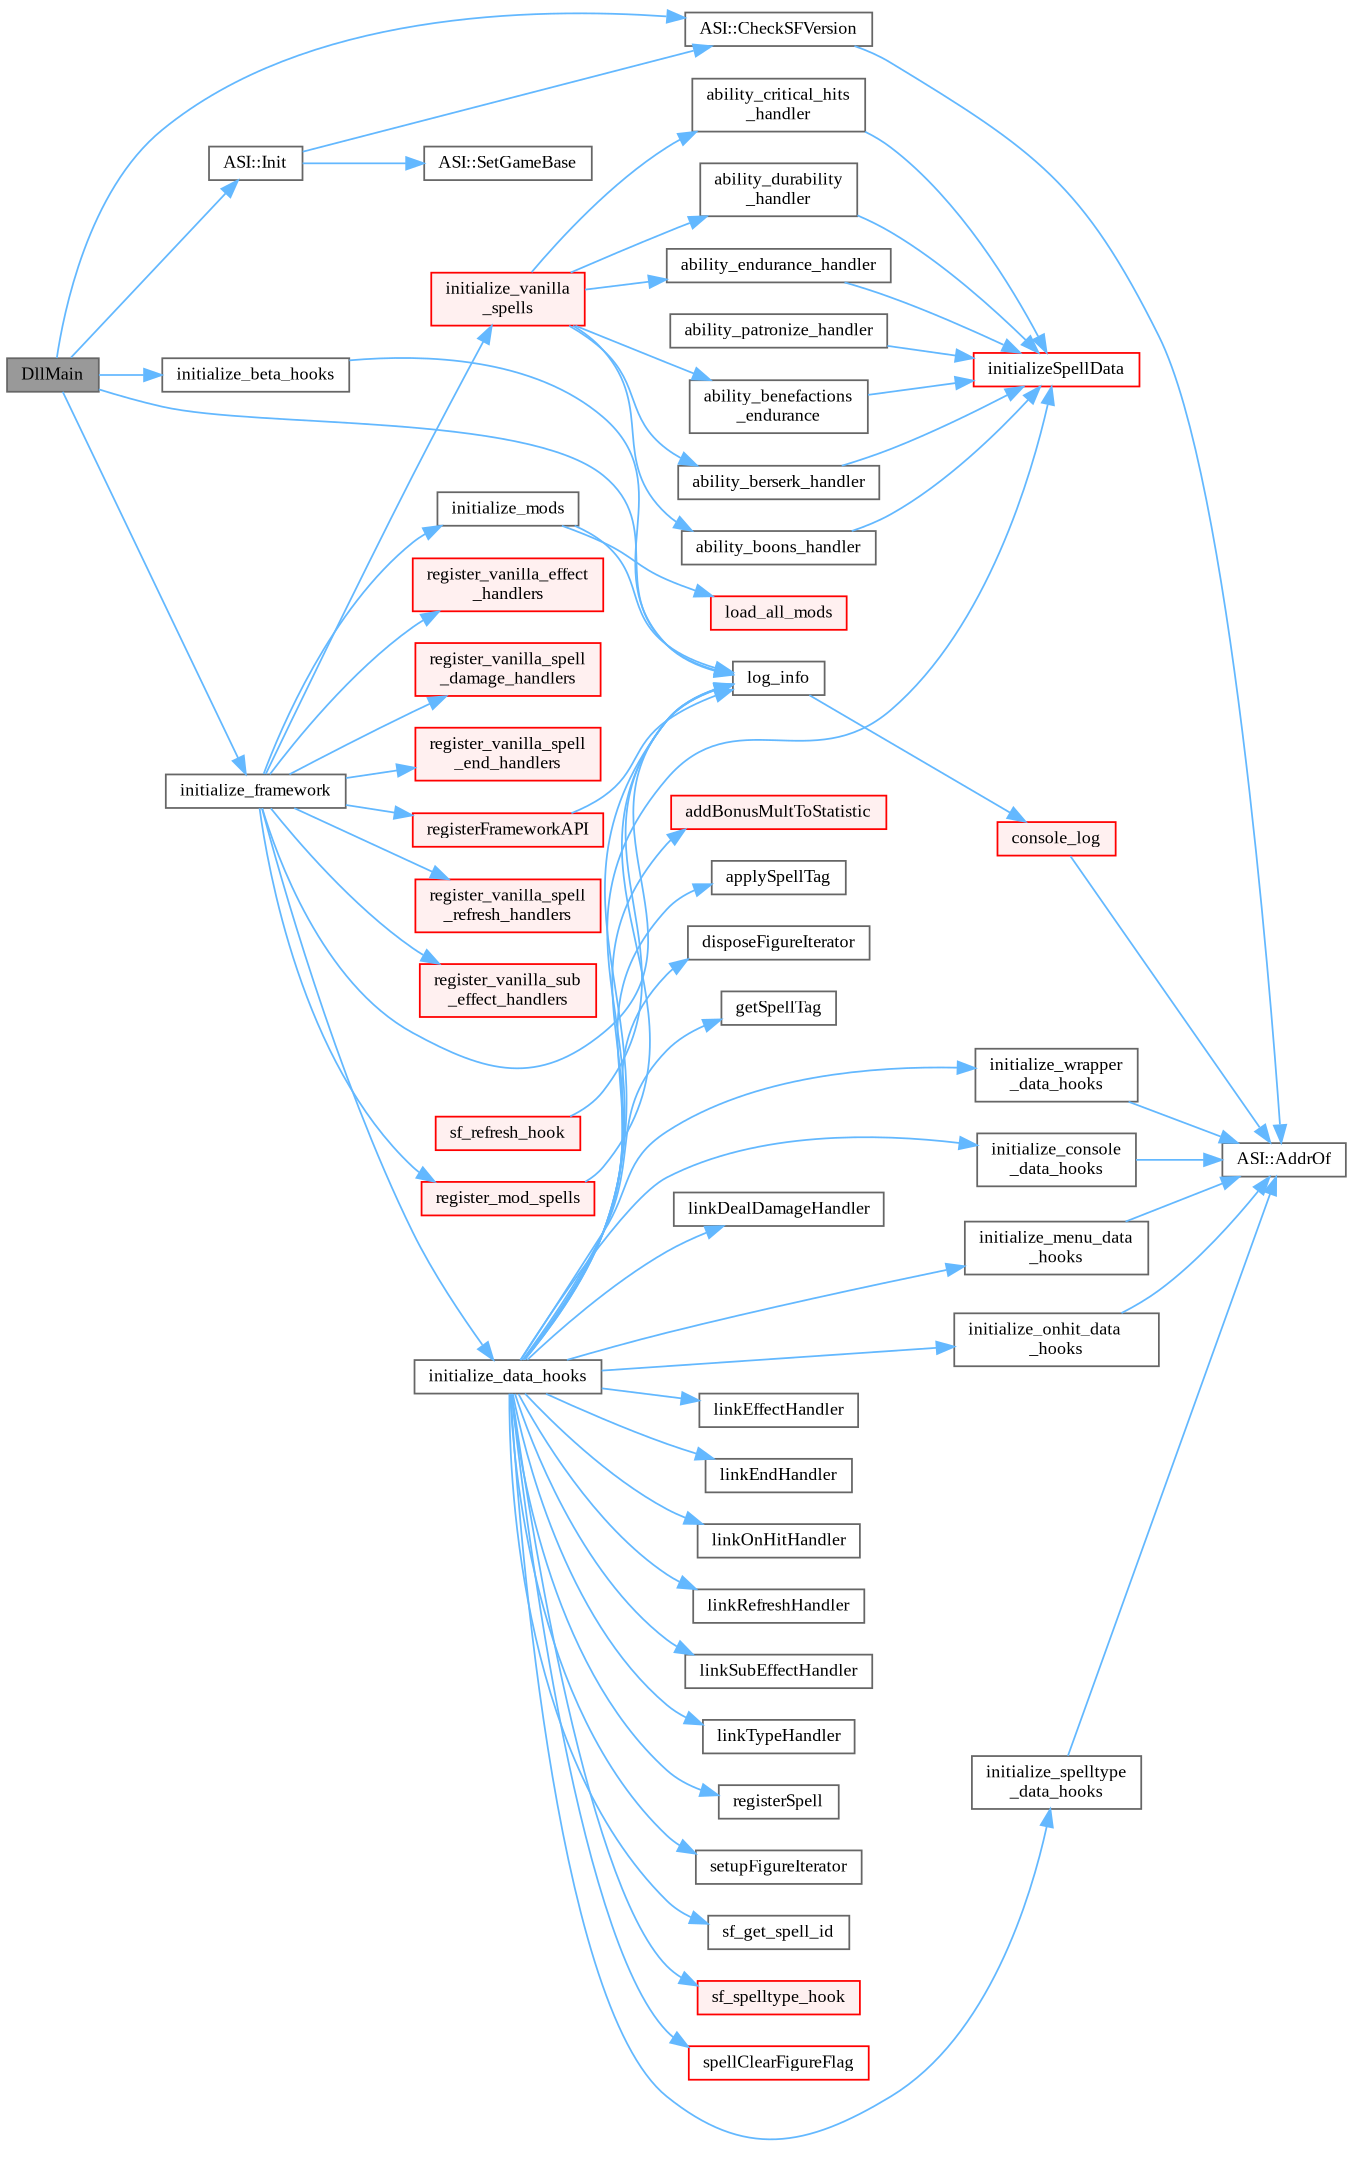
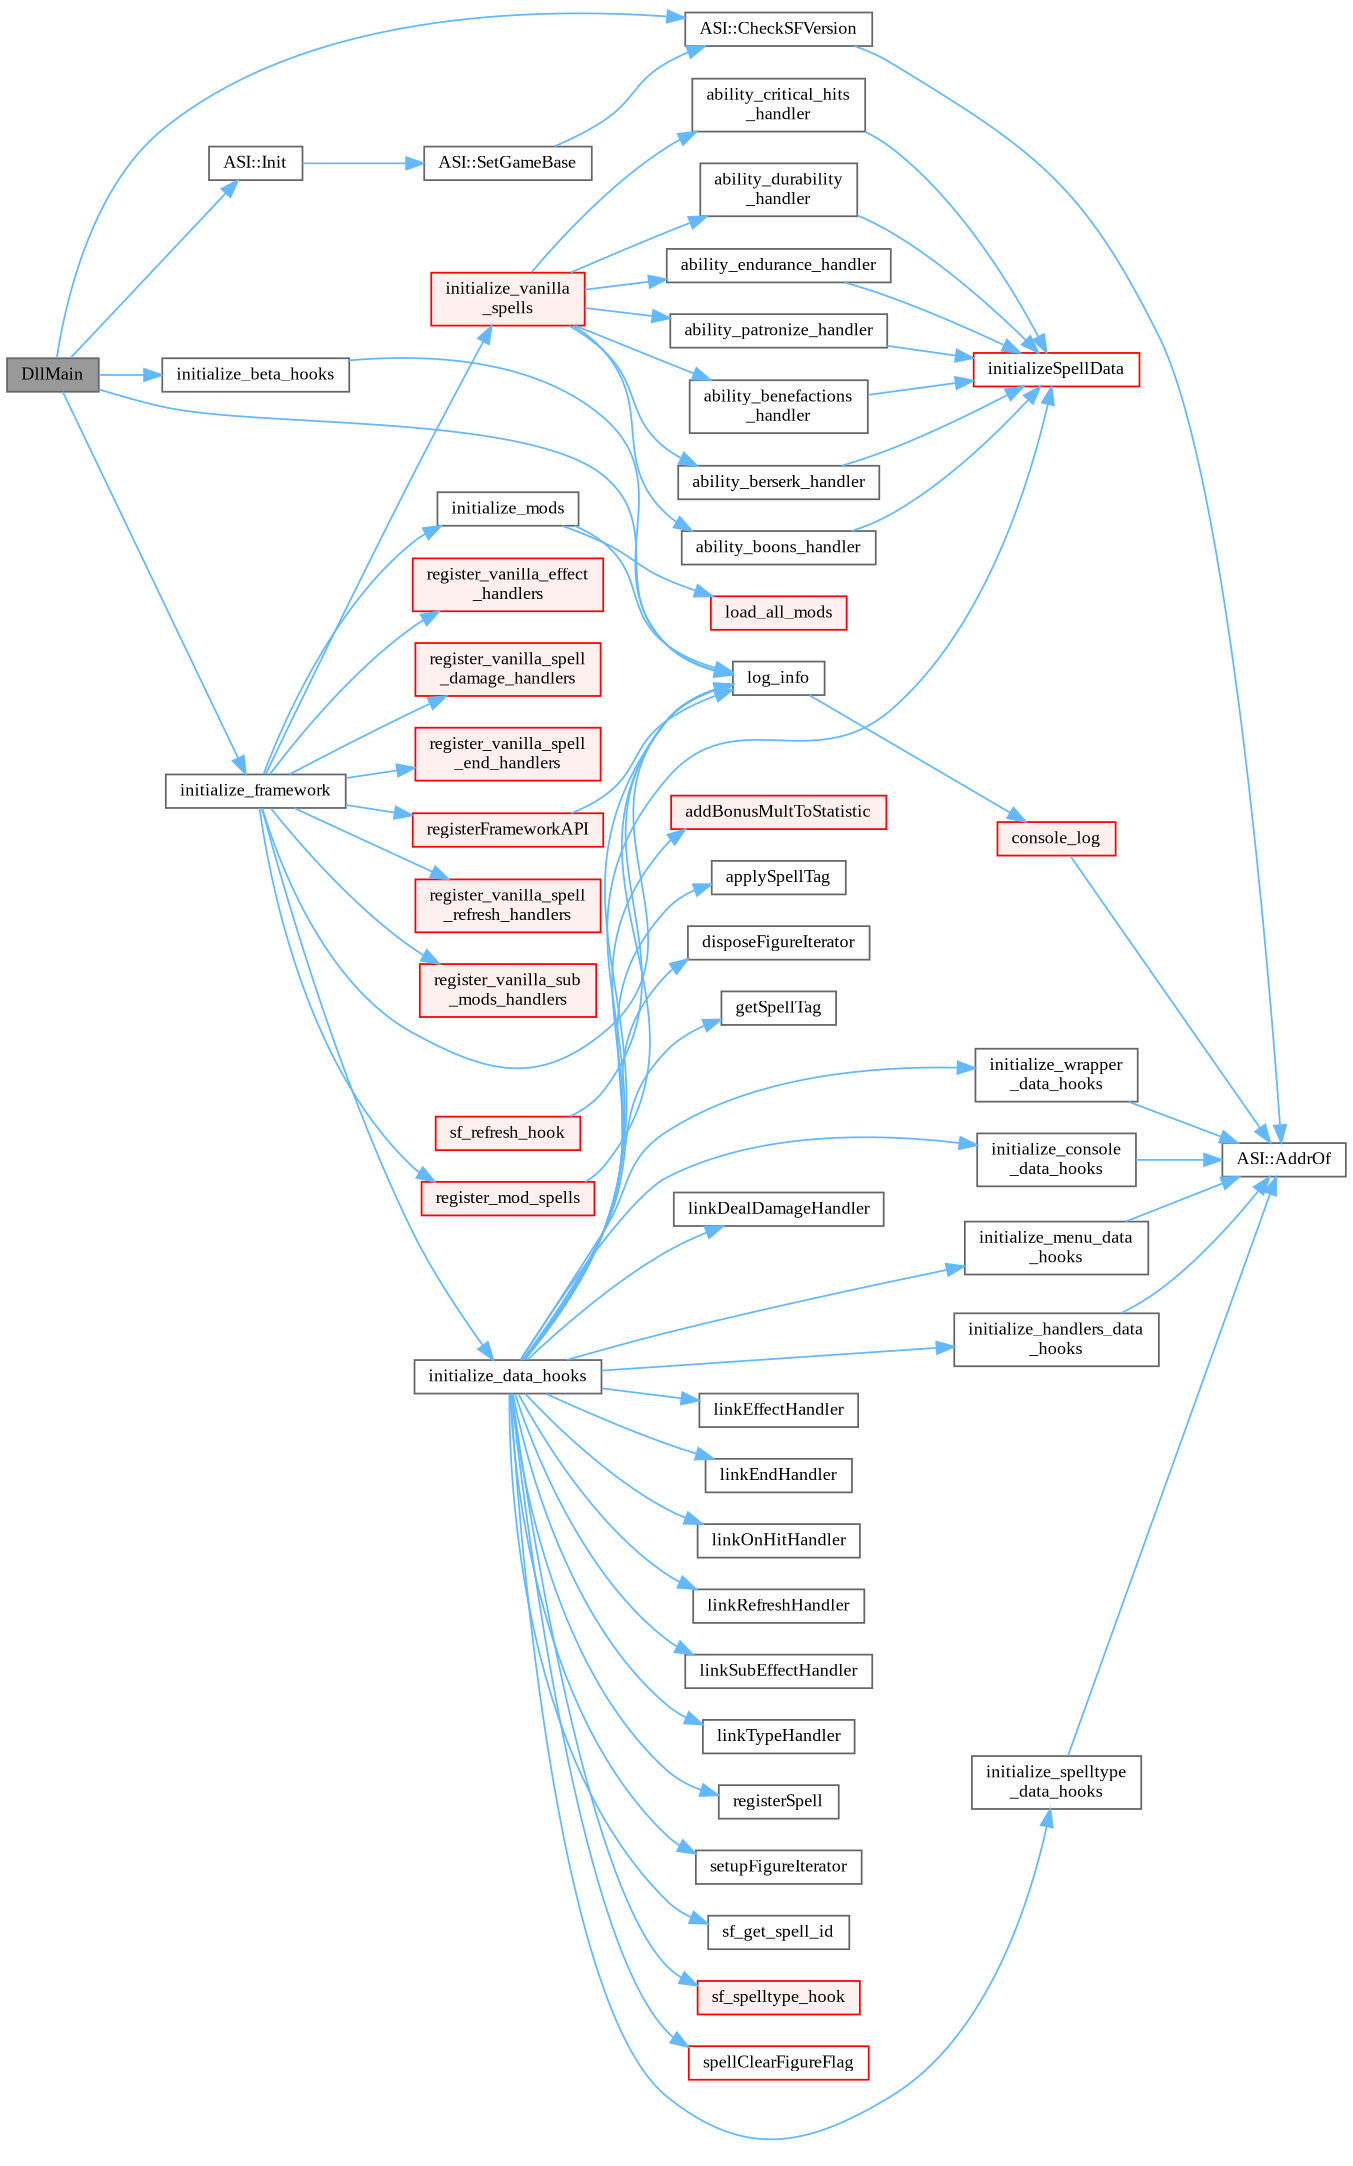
edge "ASI::Init" -> "ASI::CheckSFVersion": now "ASI::SetGameBase" -> "ASI::CheckSFVersion"
edge "initialize_vanilla _spells" -> "ability_patronize_handler": added
node "ability_benefactions _endurance": label "ability_benefactions _endurance" -> "ability_benefactions _handler"
node "register_vanilla_sub _effect_handlers": label "register_vanilla_sub _effect_handlers" -> "register_vanilla_sub _mods_handlers"
node "initialize_onhit_data _hooks": label "initialize_onhit_data _hooks" -> "initialize_handlers_data _hooks"
